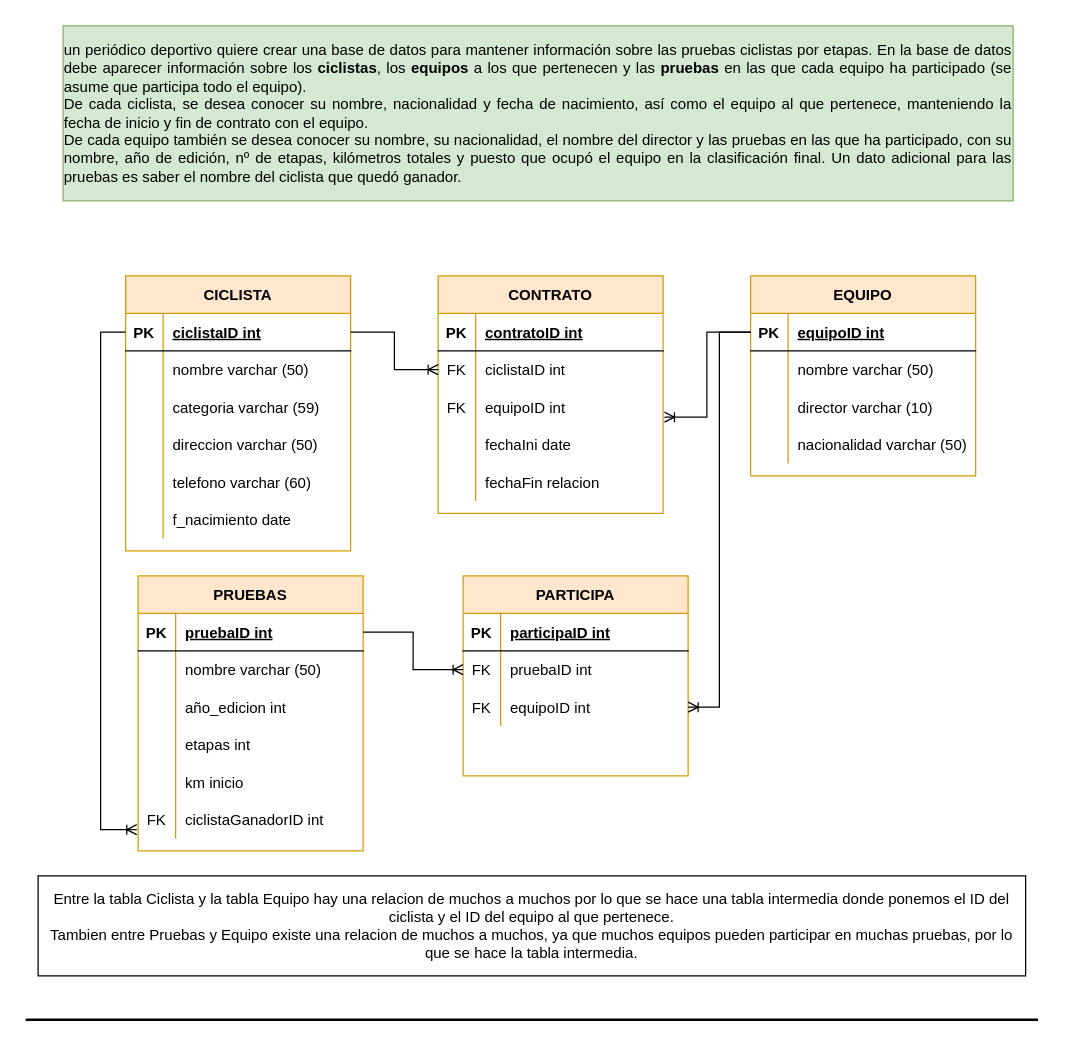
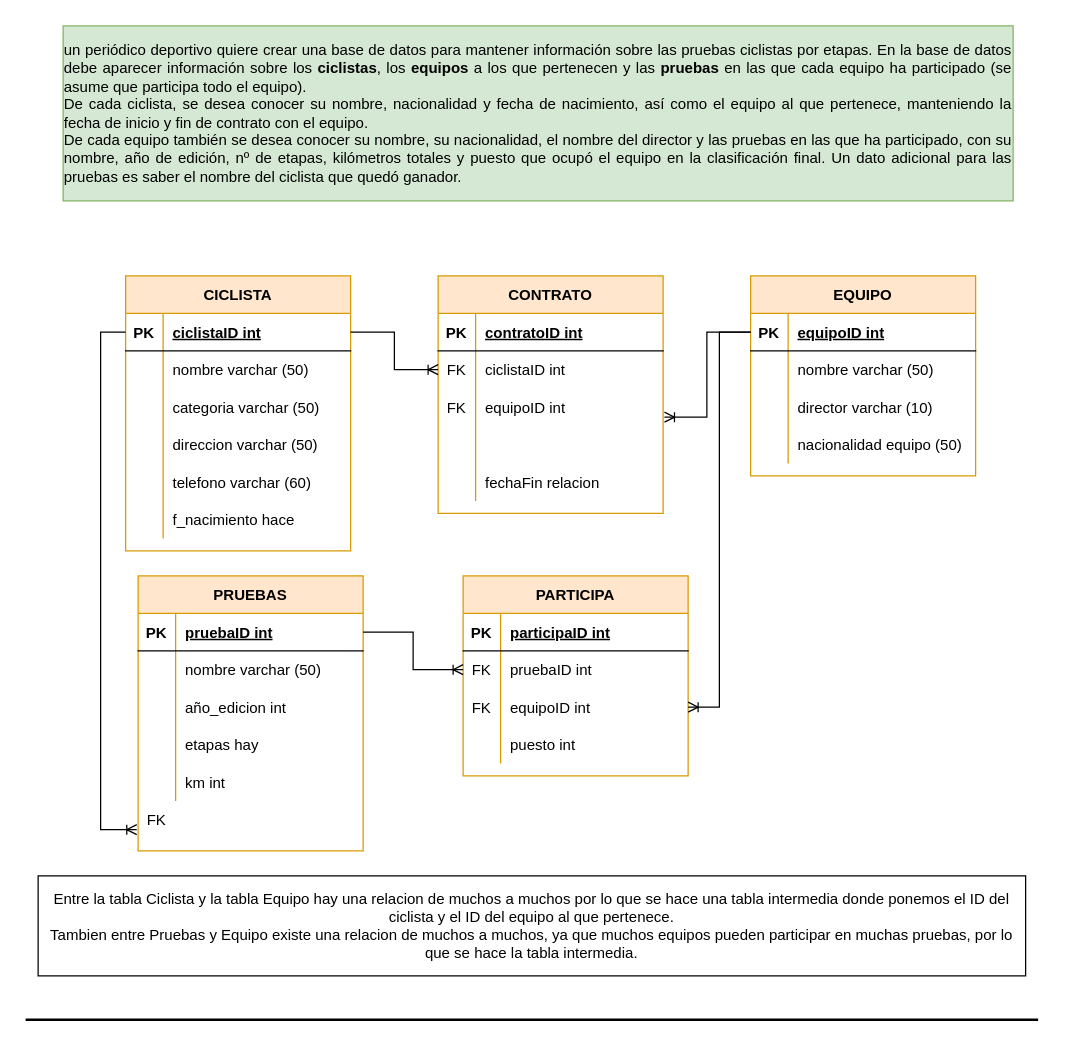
node "categoria varchar (59)": label "categoria varchar (59)" -> "categoria varchar (50)"
node "fechaIni date": removed
node "nacionalidad varchar (50)": label "nacionalidad varchar (50)" -> "nacionalidad equipo (50)"
node "f_nacimiento date": label "f_nacimiento date" -> "f_nacimiento hace"
node "puesto int": added
node "etapas int": label "etapas int" -> "etapas hay"
node "km inicio": label "km inicio" -> "km int"
node "ciclistaGanadorID int": removed
